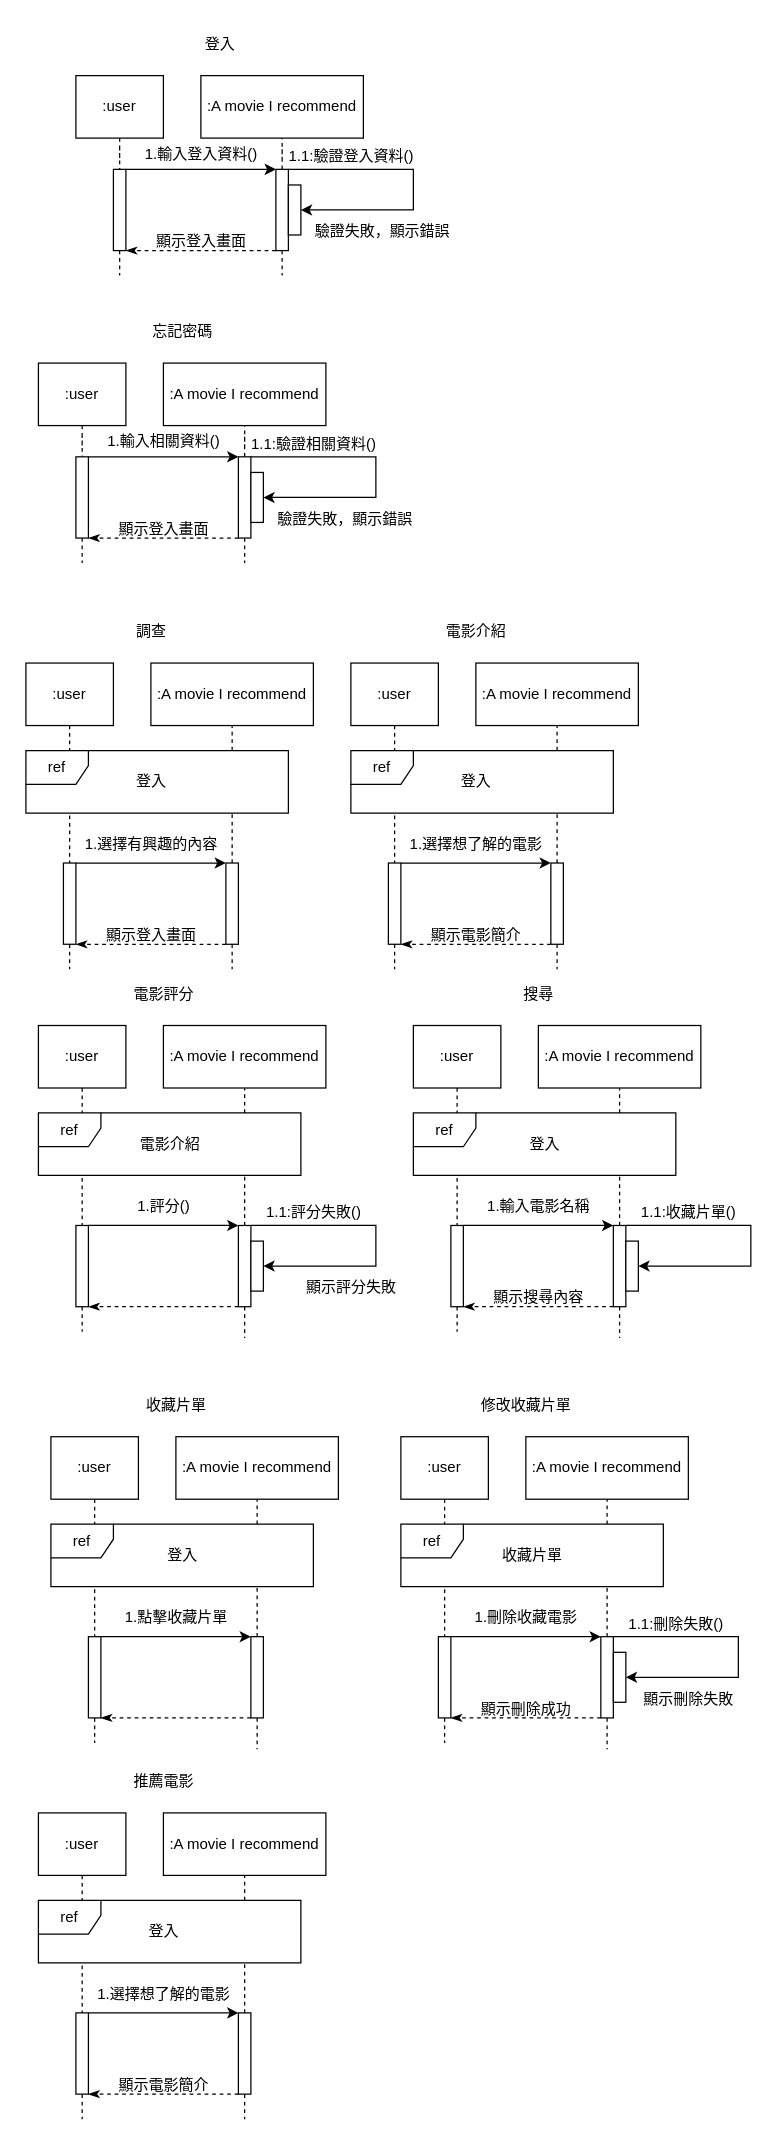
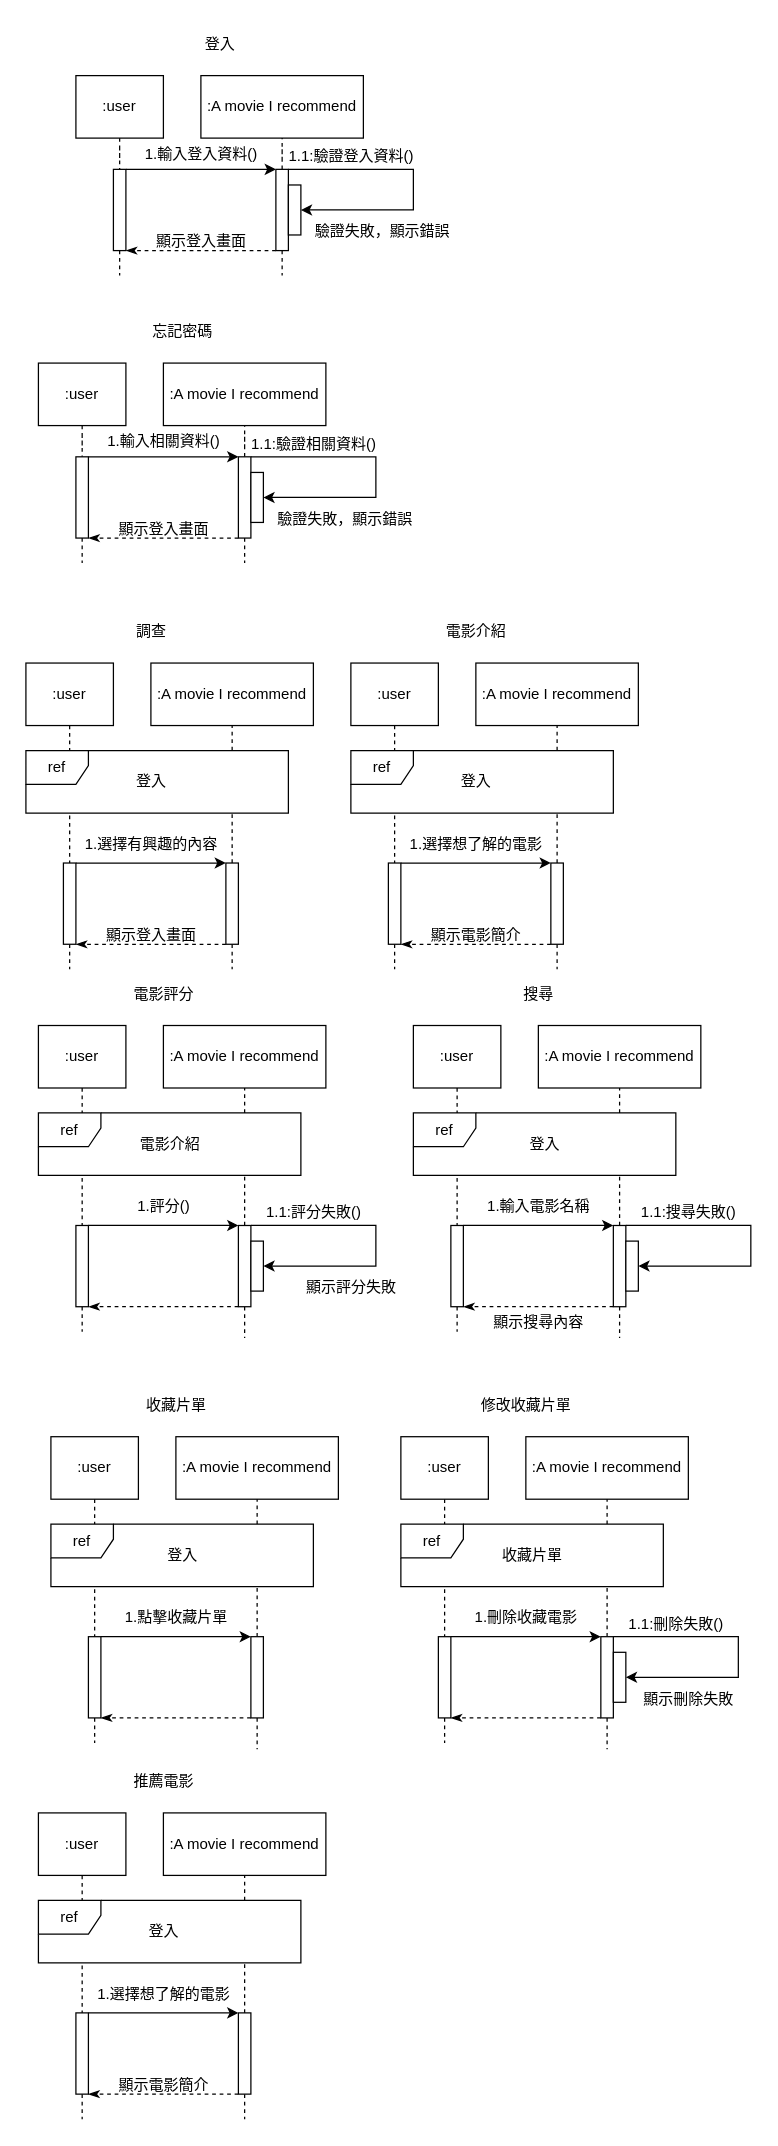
node "1.1:收藏片單()": label "1.1:收藏片單()" -> "1.1:搜尋失敗()"
node "顯示搜尋內容": moved (538, 1298) -> (538, 1323)
node "顯示刪除成功": removed
